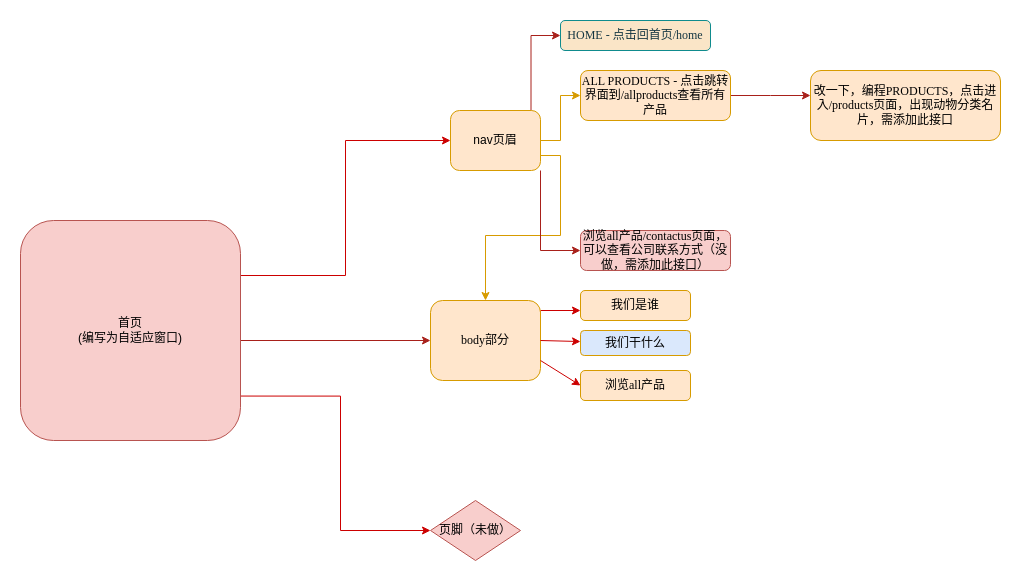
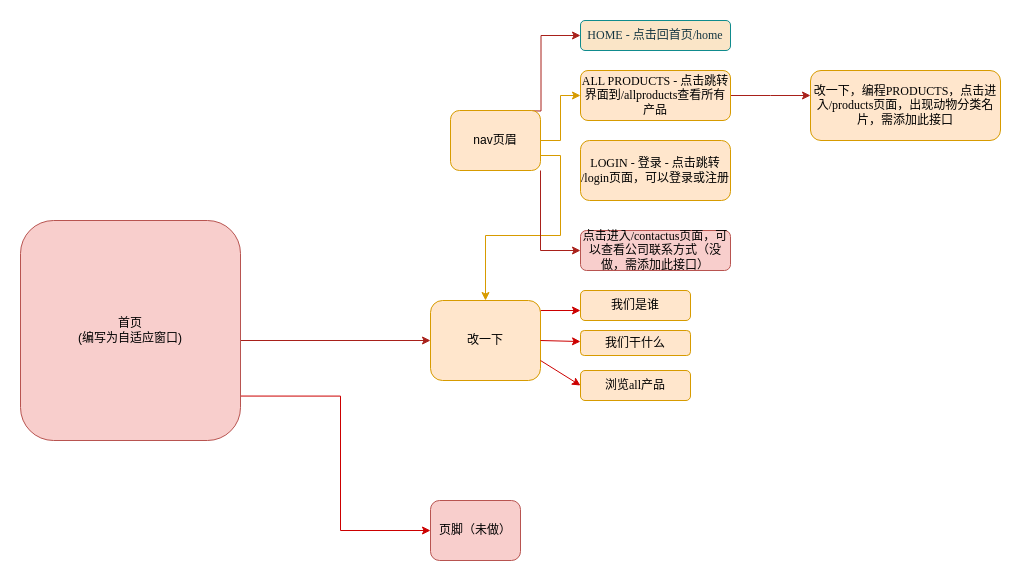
node "HOME - 点击回首页/home": moved (636, 36) -> (656, 36)
node "LOGIN - 登录 - 点击跳转 /login页面，可以登录或注册": added
edge "首页 (编写为自适应窗口)" -> "nav页眉": removed
node "浏览all产品/contactus页面，可以查看公司联系方式（没做，需添加此接口）": label "浏览all产品/contactus页面，可以查看公司联系方式（没做，需添加此接口）" -> "点击进入/contactus页面，可以查看公司联系方式（没做，需添加此接口）"
node "body部分": label "body部分" -> "改一下"
node "我们干什么": fillcolor #dae8fc -> #ffe6cc
node "页脚（未做）": shape diamond -> rounded rectangle
